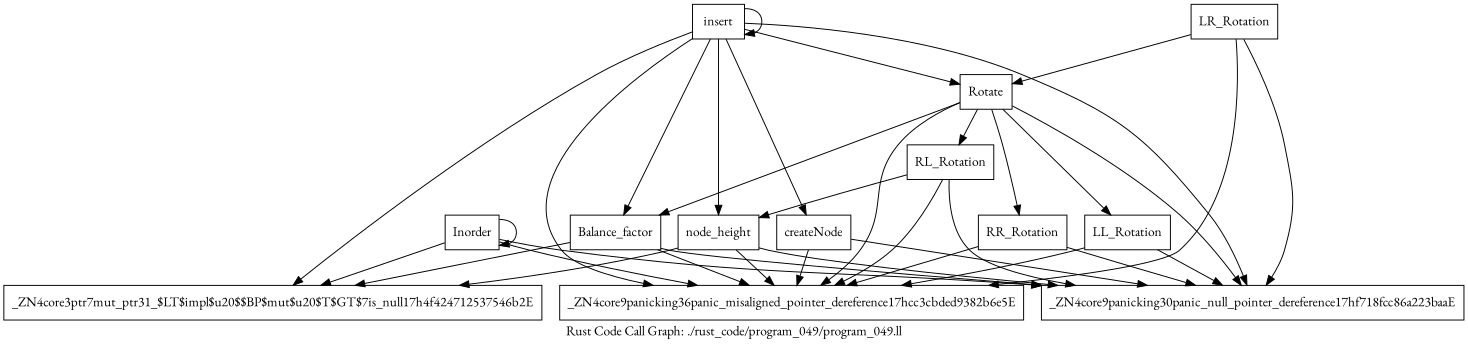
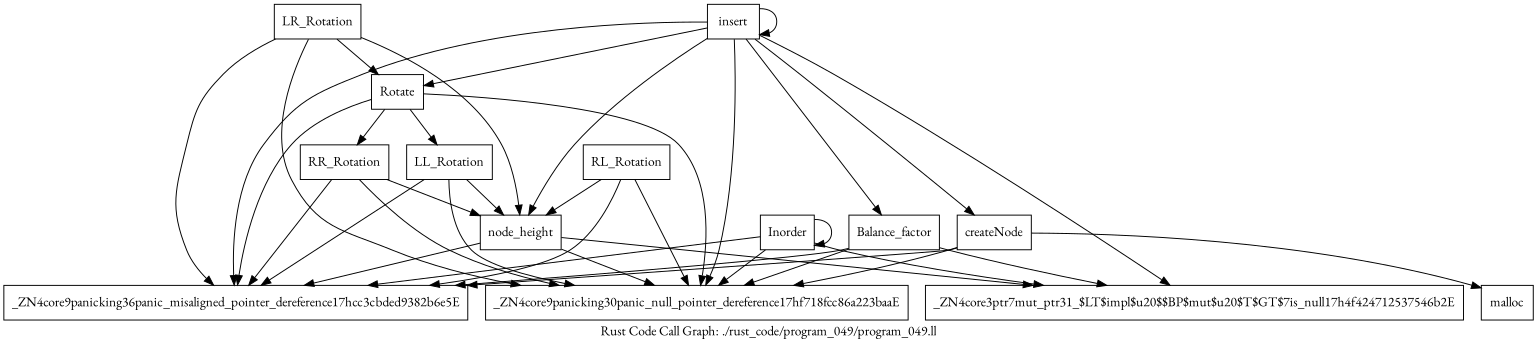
edge "LR_Rotation" -> "node_height": added
edge "Rotate" -> "RL_Rotation": removed
edge "Rotate" -> "Balance_factor": removed
edge "LL_Rotation" -> "node_height": added
edge "RR_Rotation" -> "node_height": added
node "malloc": added
